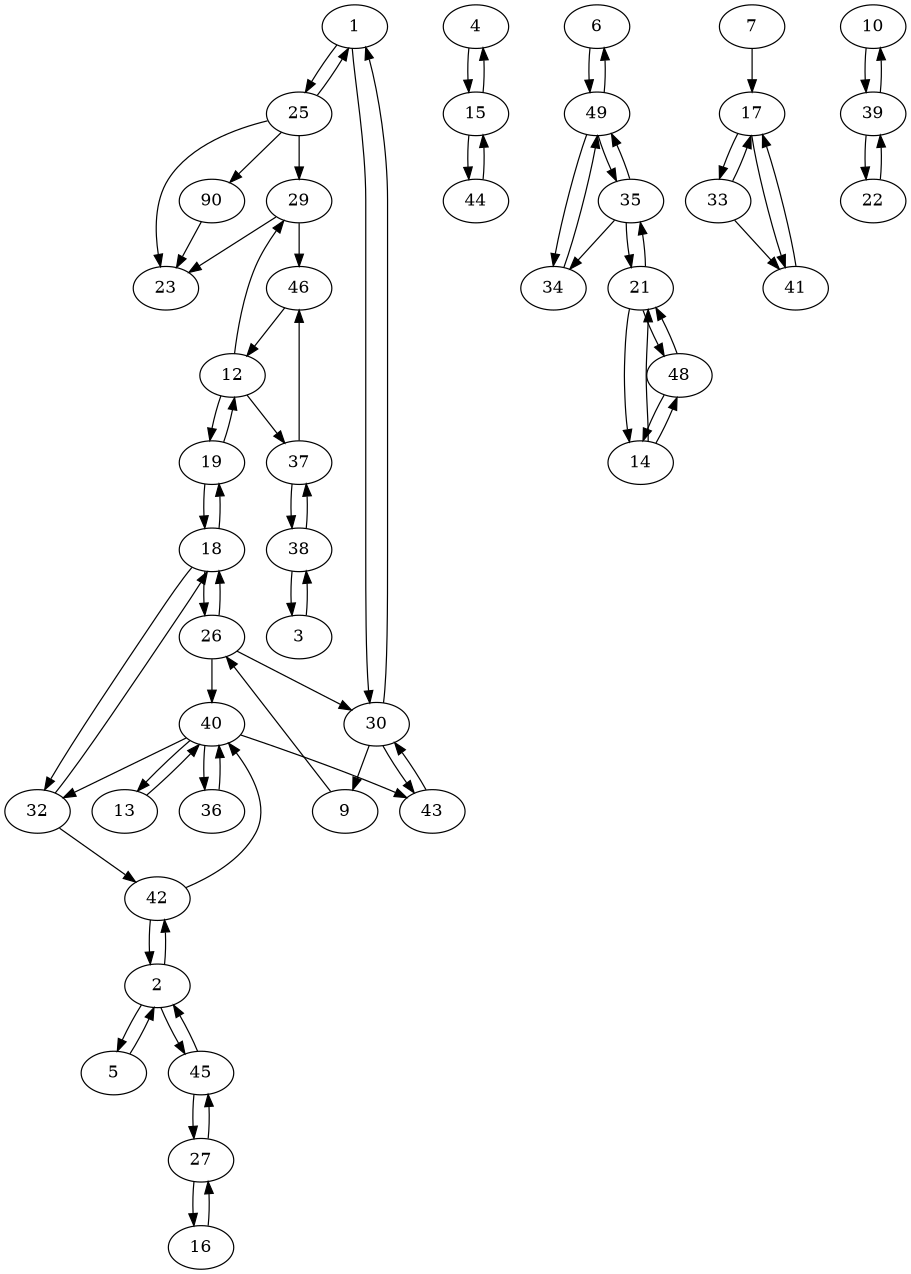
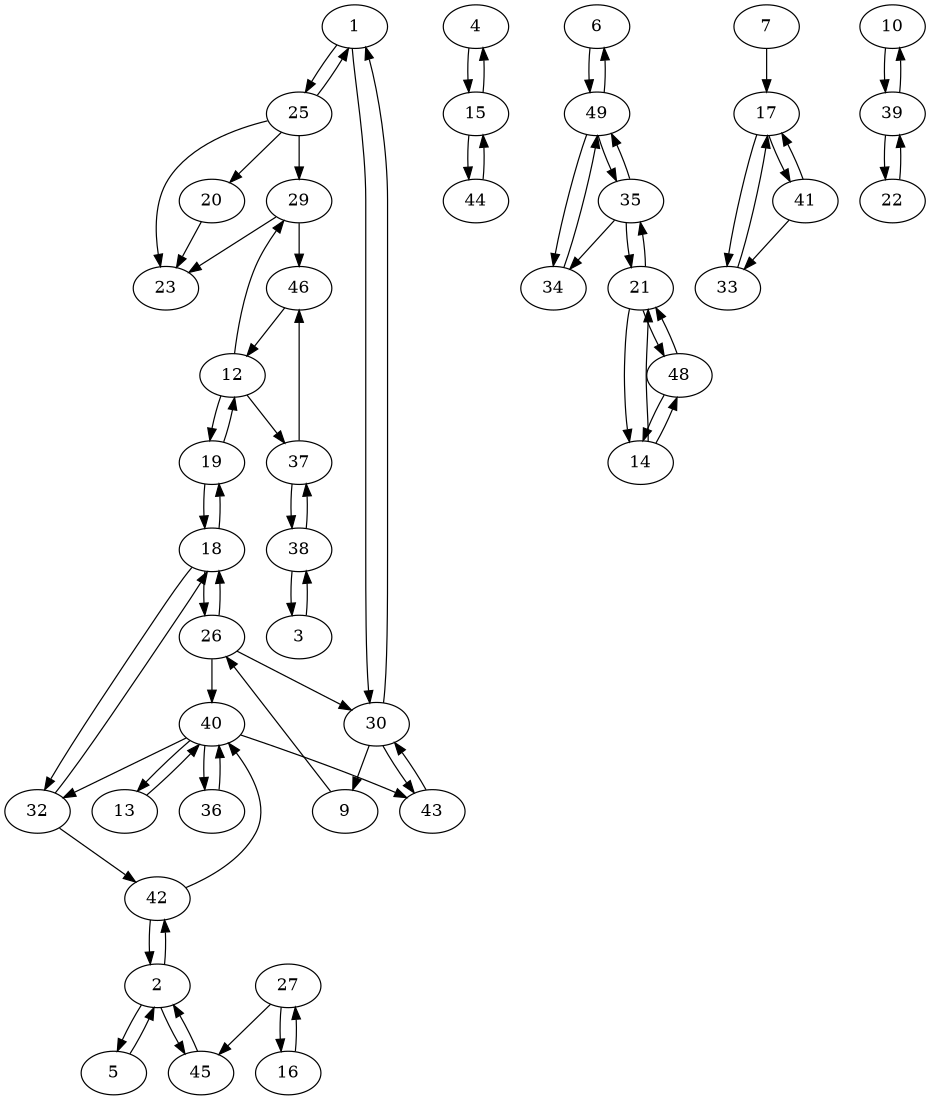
node "90": label "90" -> "20"
edge "33" -> "41": reversed
edge "45" -> "27": removed
